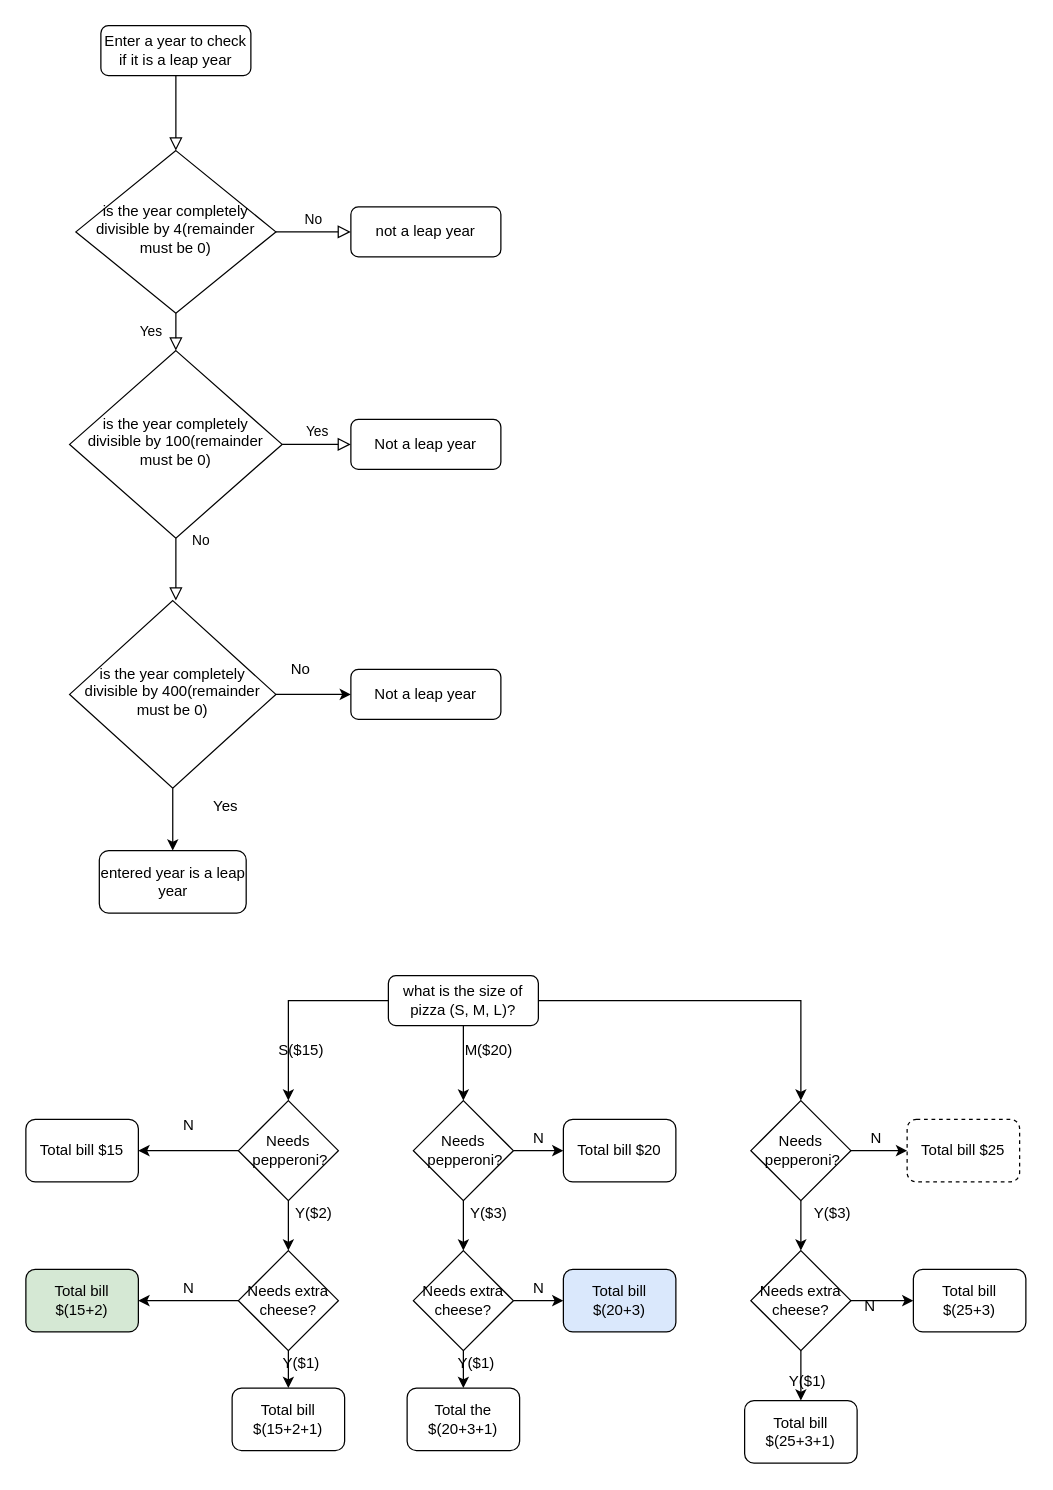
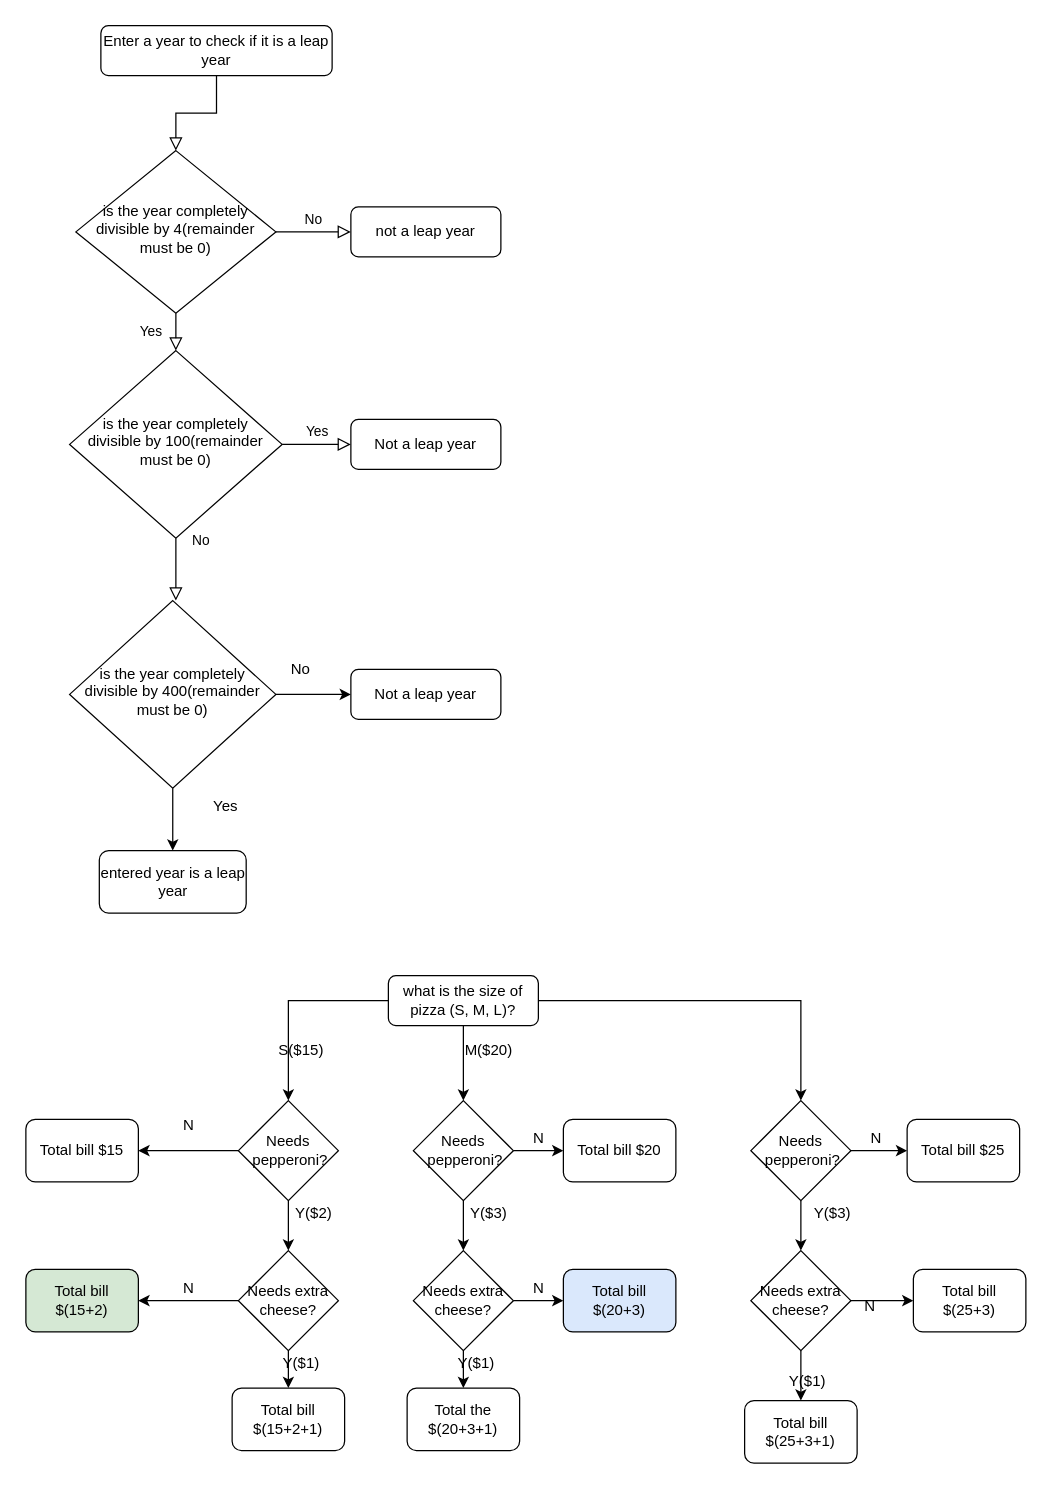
node "Enter a year to check if it is a leap year": size 150x50 -> 231x50
node "Total bill $25": style dashed -> solid
